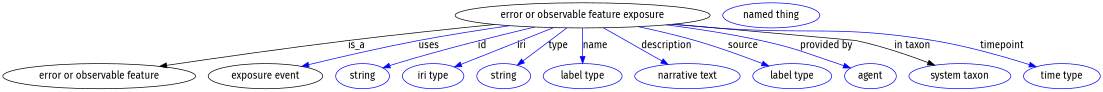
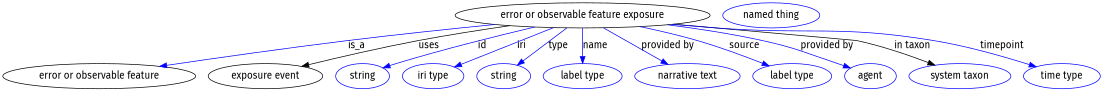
edge "error or observable feature exposure" -> "exposure event": color blue -> black
edge "error or observable feature exposure" -> "error or observable feature": color black -> blue
edge "error or observable feature exposure" -> "narrative text": label "description" -> "provided by"
